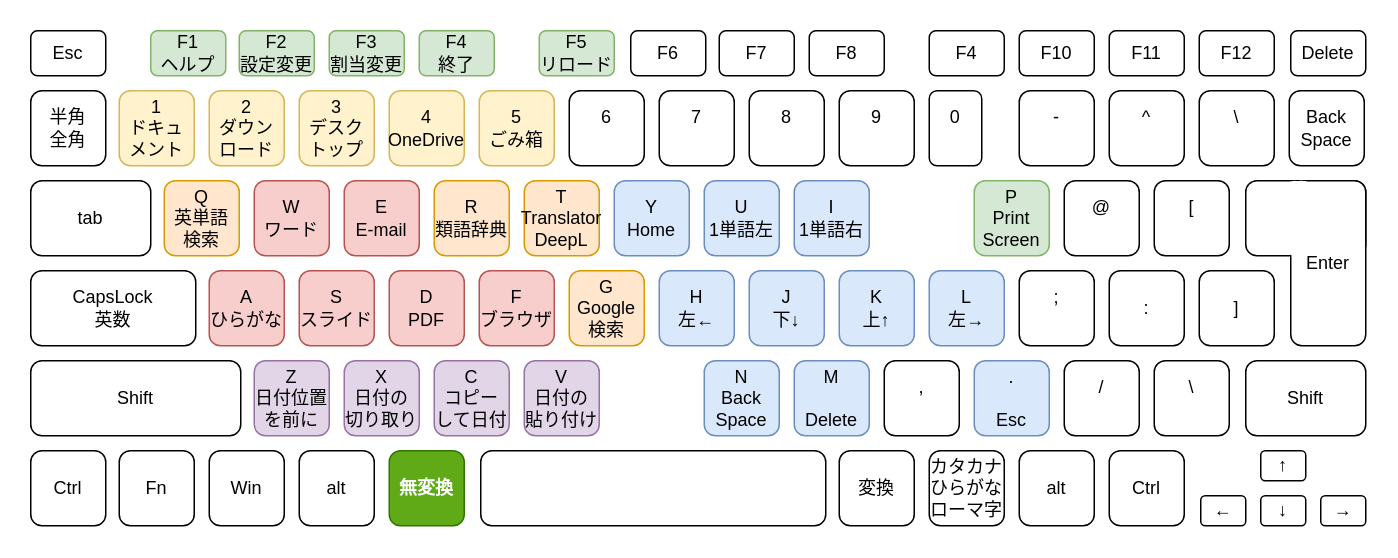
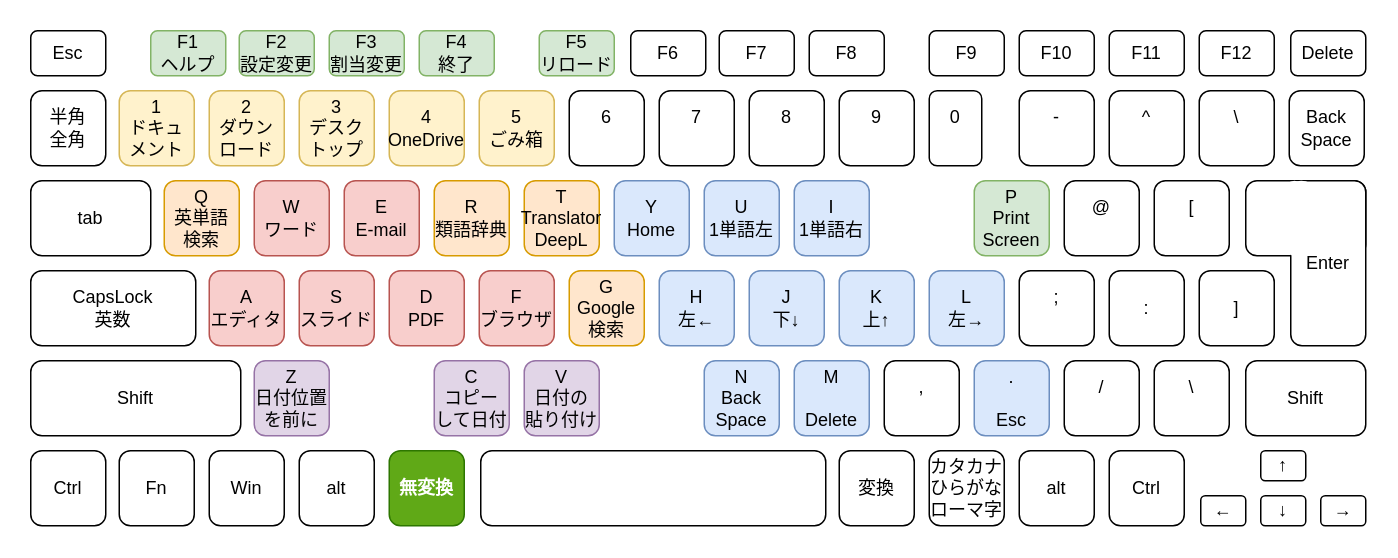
node "F4": label "F4" -> "F9"
node "A ひらがな": label "A ひらがな" -> "A エディタ"
node "X 日付の 切り取り": removed
